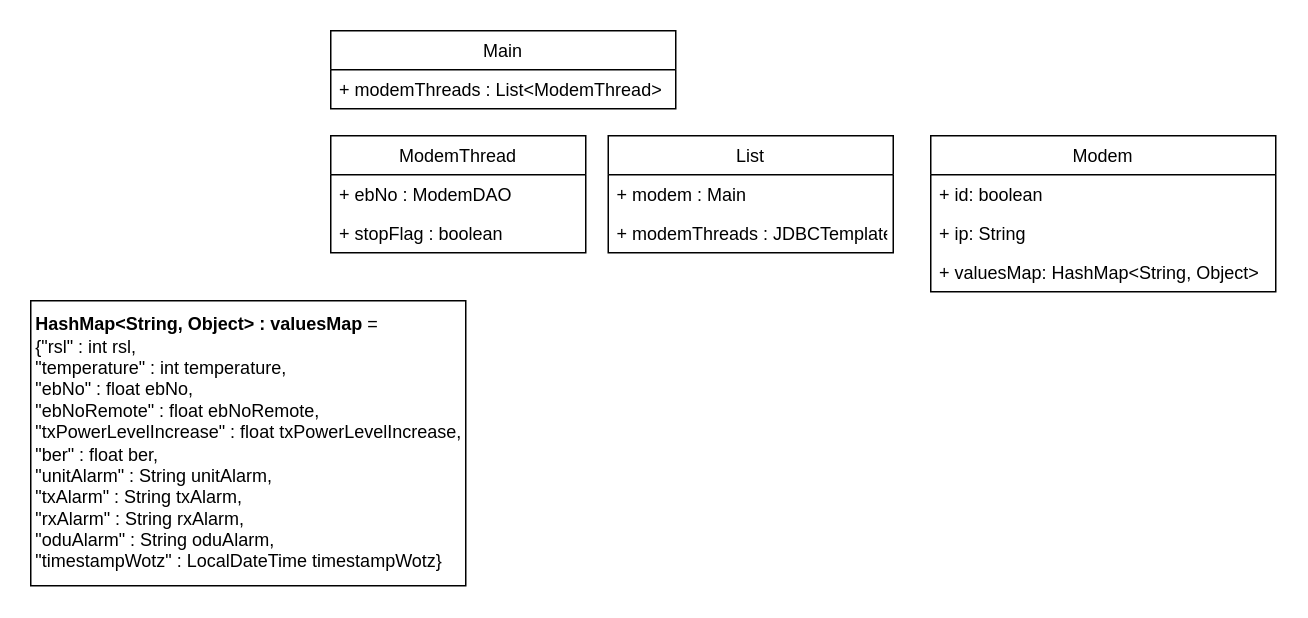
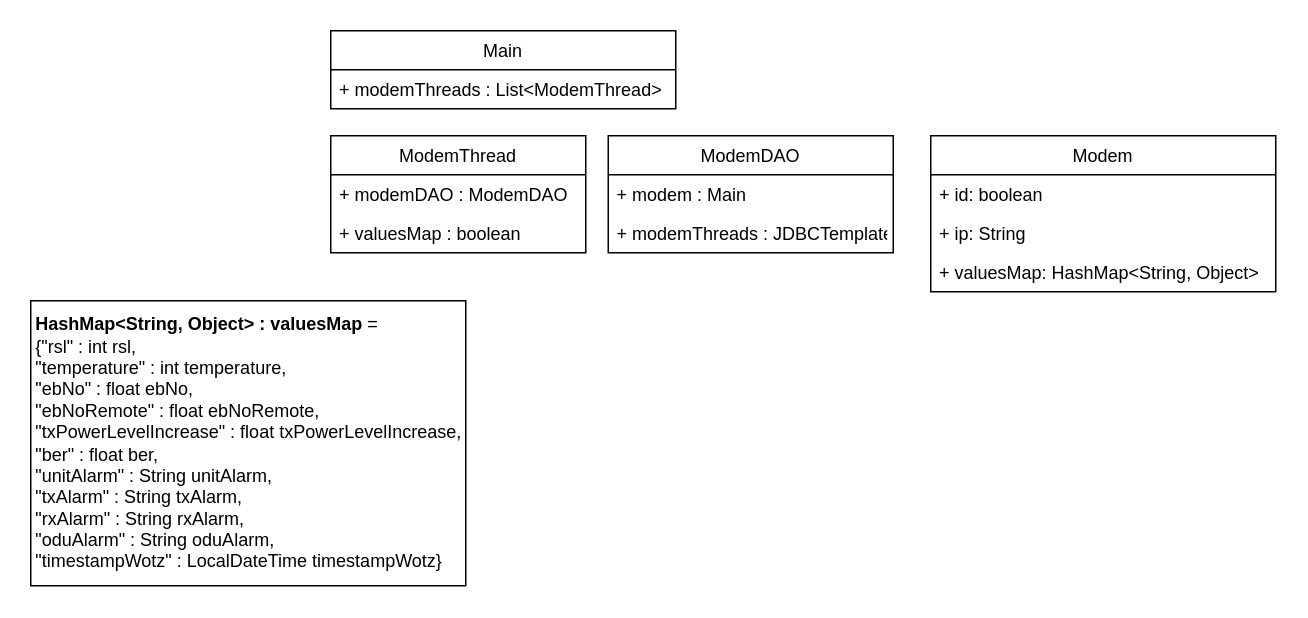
node "List": label "List" -> "ModemDAO"
node "+ ebNo : ModemDAO": label "+ ebNo : ModemDAO" -> "+ modemDAO : ModemDAO"
node "+ stopFlag : boolean": label "+ stopFlag : boolean" -> "+ valuesMap : boolean"
